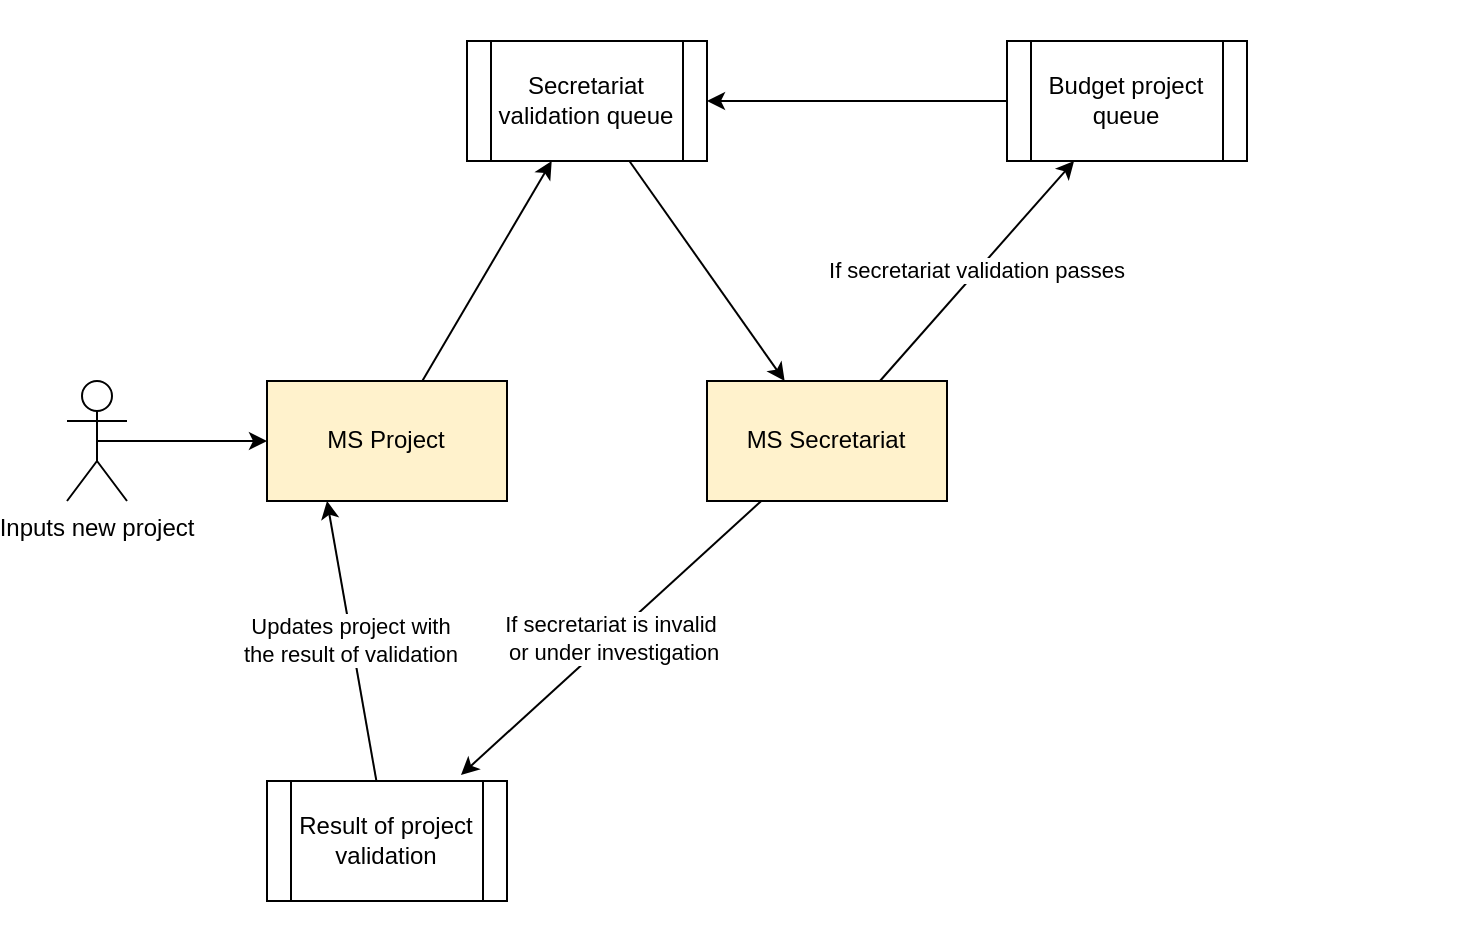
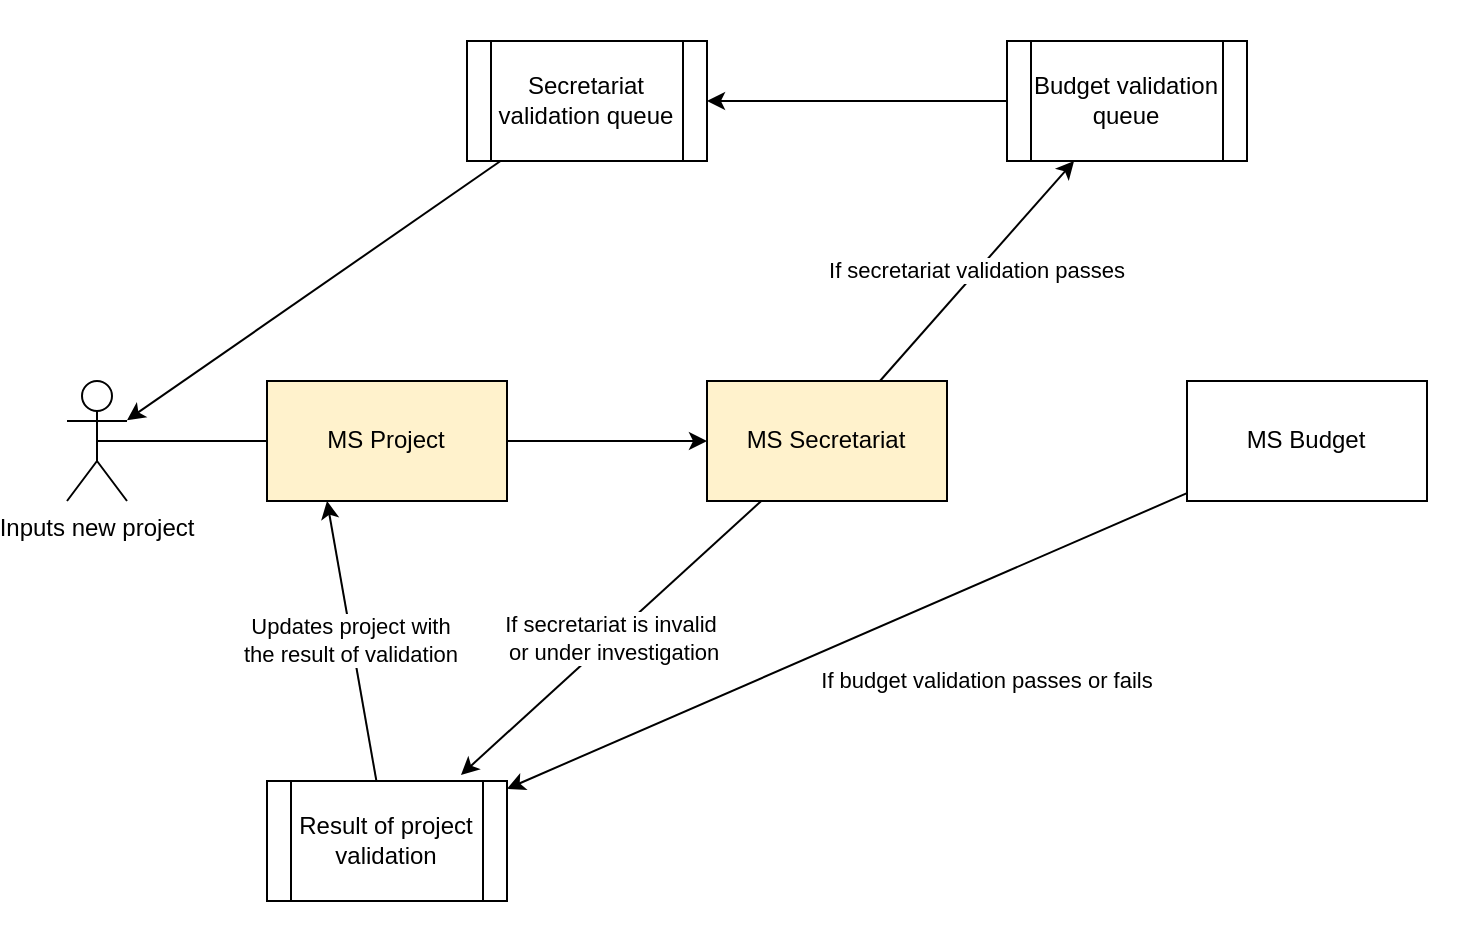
node "Budget project queue": label "Budget project queue" -> "Budget validation queue"
edge "Secretariat validation queue" -> "MS Secretariat": now "Secretariat validation queue" -> "Inputs new project"
edge "MS Project" -> "Secretariat validation queue": now "MS Project" -> "MS Secretariat"
edge "Inputs new project" -> "MS Project": arrowhead classic -> none
node "MS Budget": added
edge "MS Budget" -> "Result of project validation": added, label "If budget validation passes or fails"
